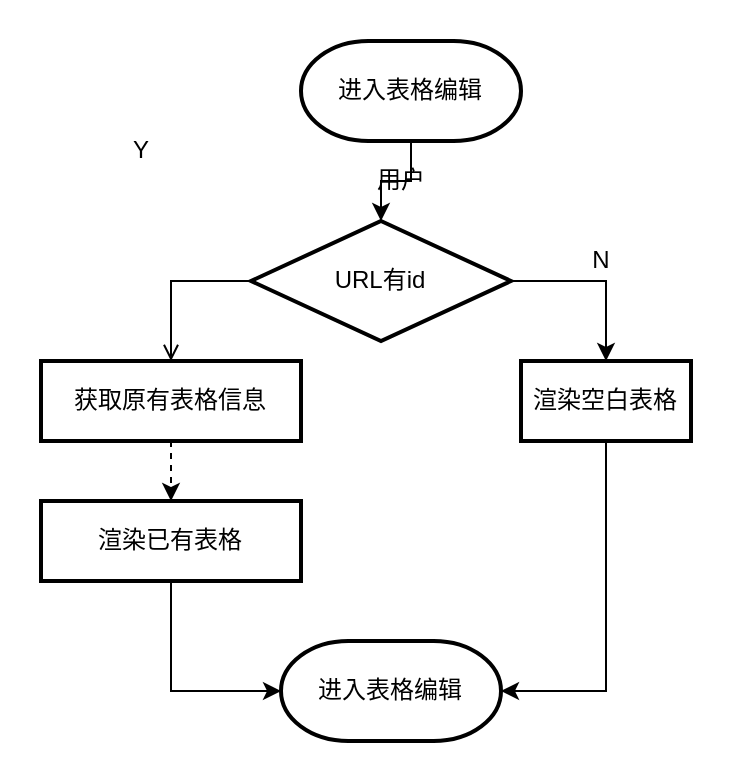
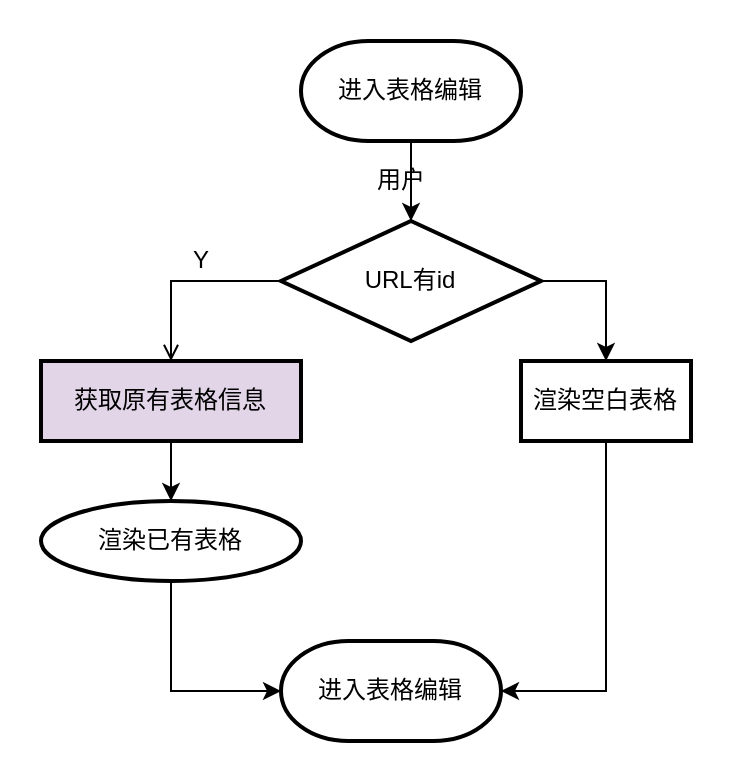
node "Y": moved (141, 151) -> (201, 261)
node "N": removed
node "URL有id": moved (381, 281) -> (411, 281)
node "获取原有表格信息": fillcolor #ffffff -> #e1d5e7
edge "获取原有表格信息" -> "渲染已有表格": style dashed -> solid
node "渲染已有表格": shape rectangle -> ellipse
